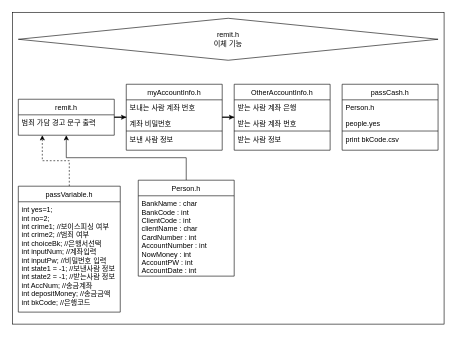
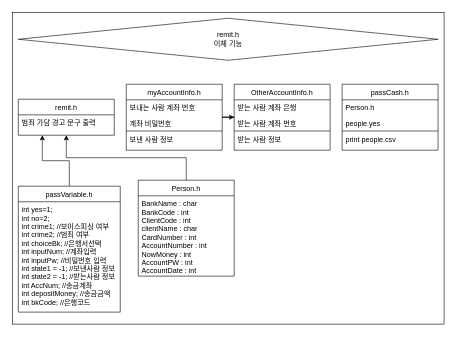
edge "remit.h" -> "myAccountInfo.h": removed
node "print bkCode.csv": label "print bkCode.csv" -> "print people.csv"
edge "passVariable.h" -> "remit.h": style dashed -> solid
